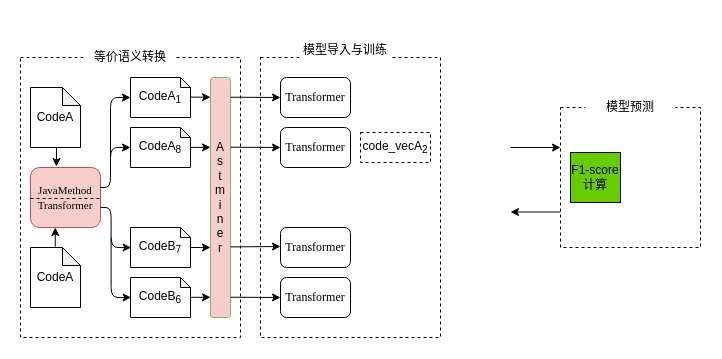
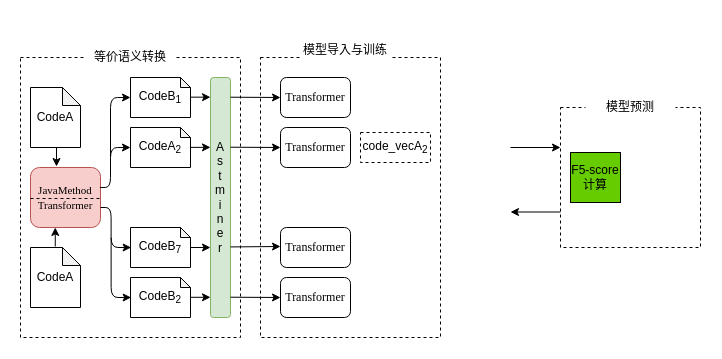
node "CodeA1": label "CodeA1" -> "CodeB1"
node "CodeA8": label "CodeA8" -> "CodeA2"
node "F1-score 计算": label "F1-score 计算" -> "F5-score 计算"
node "A s t m i n e r": fillcolor #f8cecc -> #d5e8d4
node "CodeB6": label "CodeB6" -> "CodeB2"
